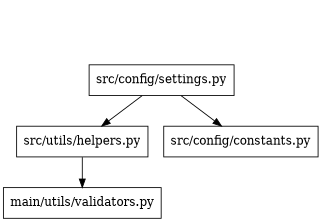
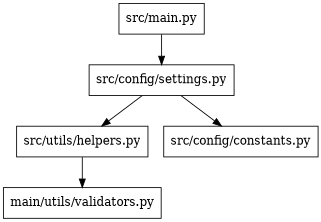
node "src/main.py": added
